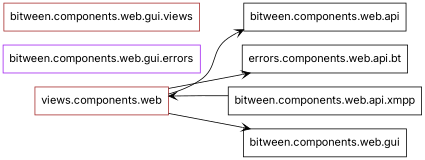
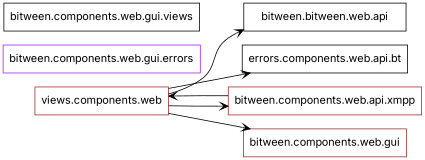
node "bitween.components.web.gui.views": color brown -> black
node "bitween.components.web.api": label "bitween.components.web.api" -> "bitween.bitween.web.api"
node "bitween.components.web.api.xmpp": color black -> brown
edge "views.components.web" -> "bitween.components.web.api.xmpp": added
node "bitween.components.web.gui": color black -> brown
